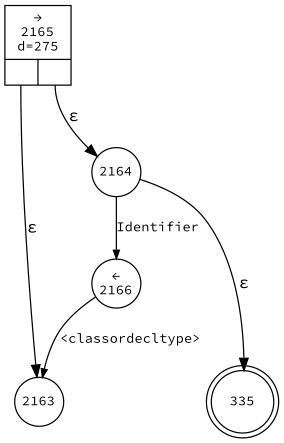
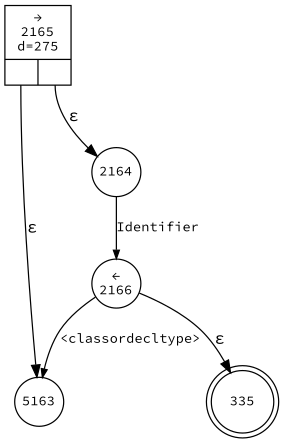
edge "2164" -> "335": now "← 2166" -> "335"
node "2163": label "2163" -> "5163"
